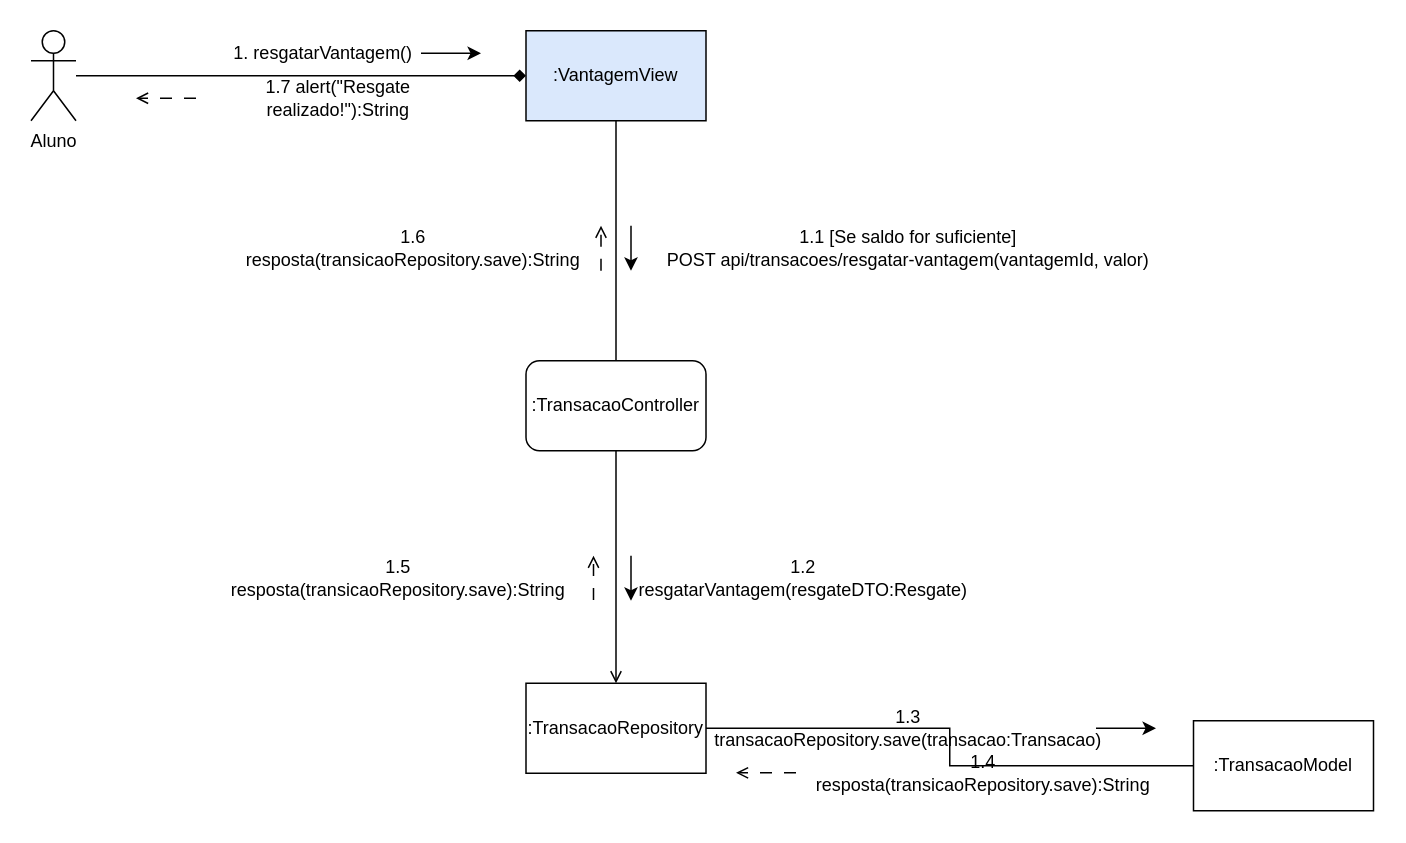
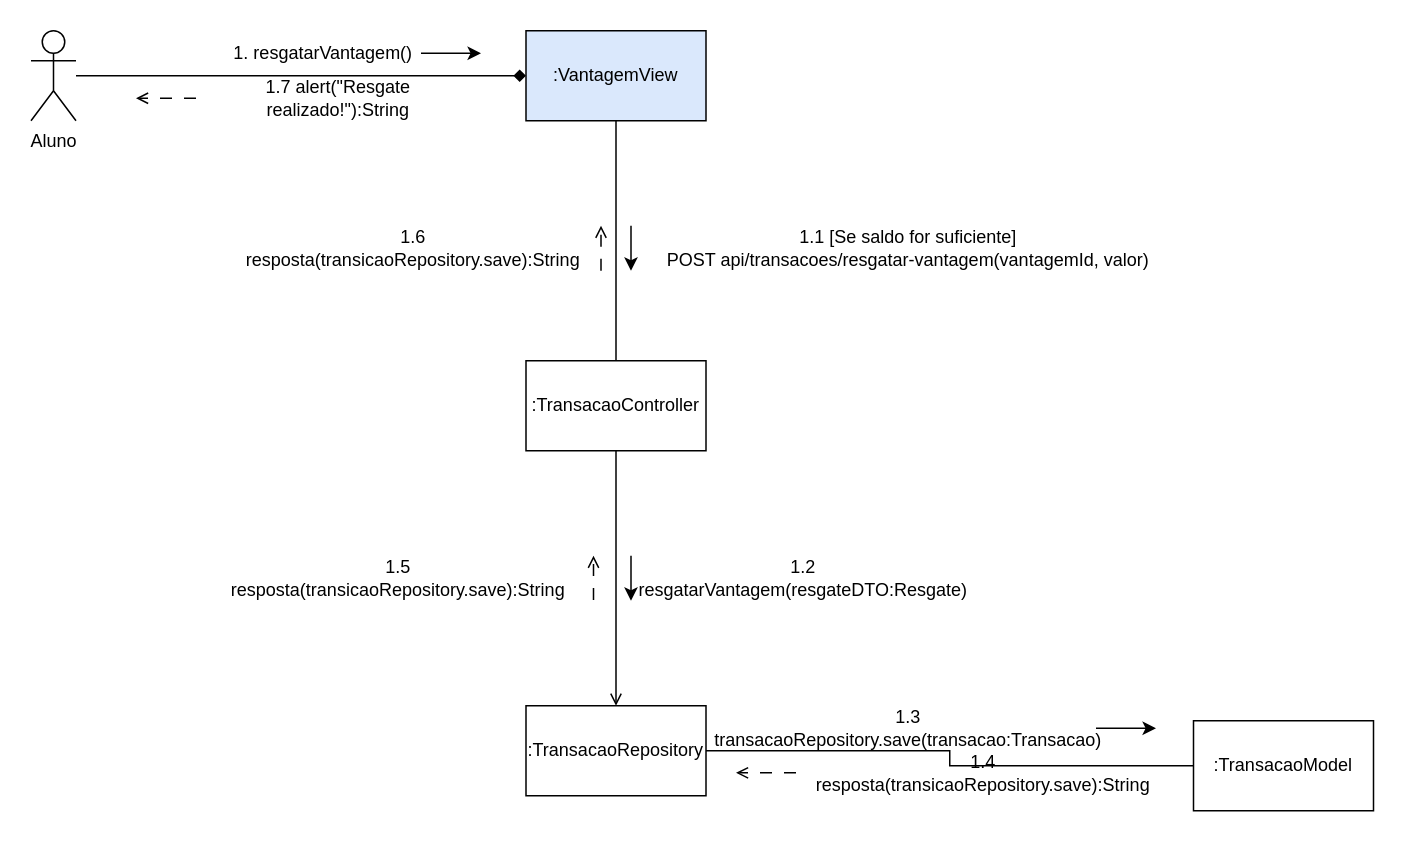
node ":TransacaoController": shape rounded rectangle -> rectangle
node ":TransacaoRepository": moved (616, 728) -> (616, 751)
